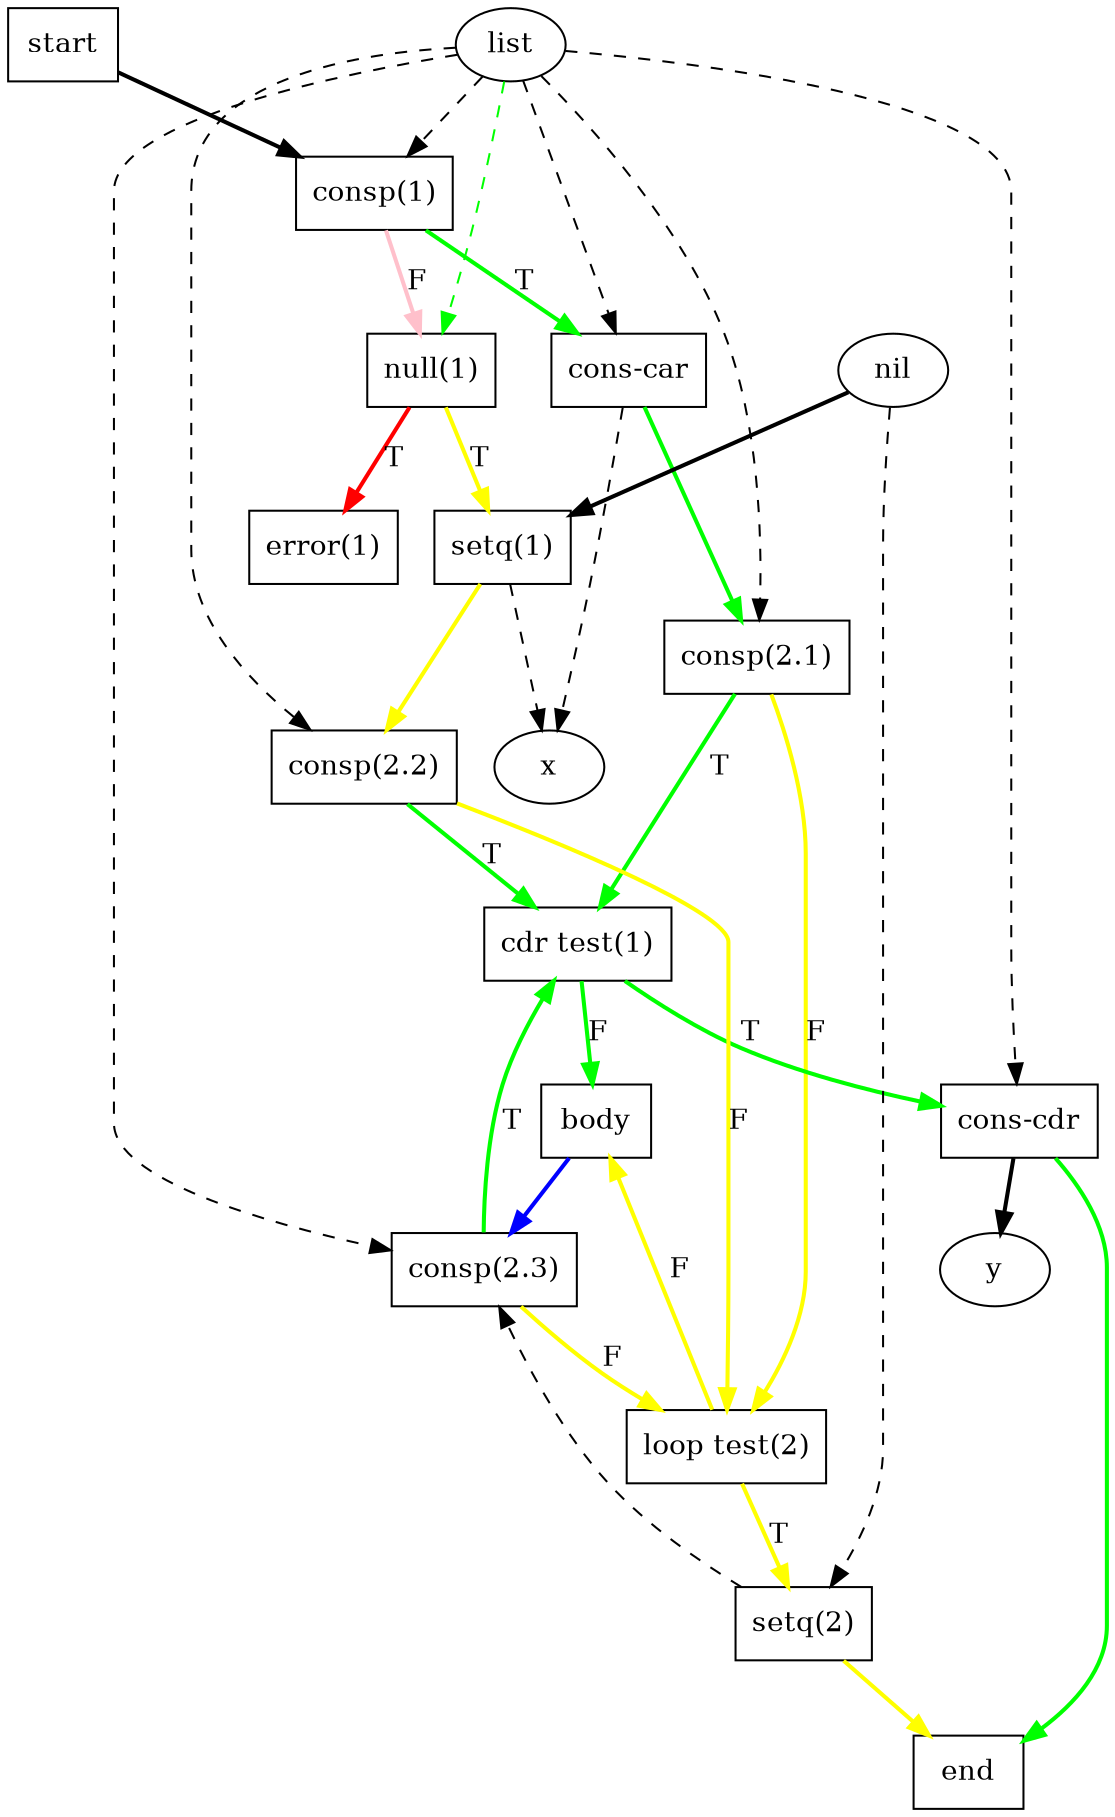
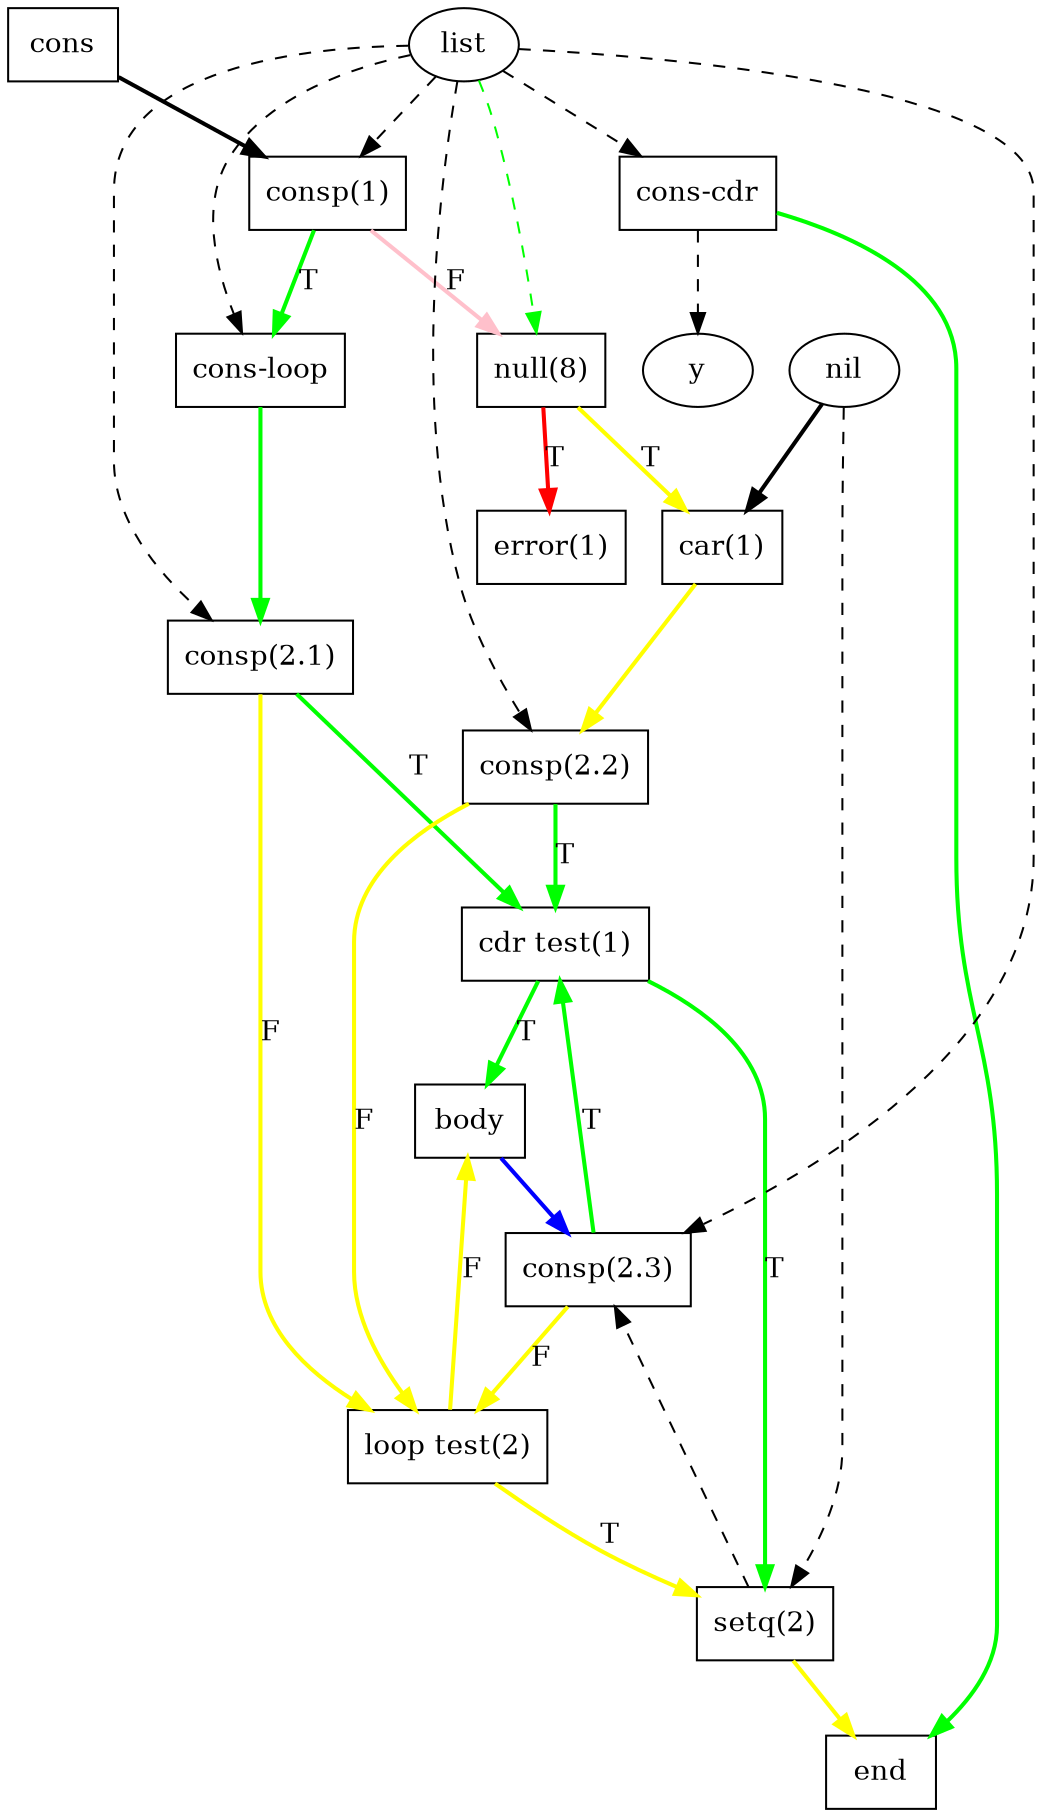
node "start": label "start" -> "cons"
node "null(1)": label "null(1)" -> "null(8)"
node "cons-car": label "cons-car" -> "cons-loop"
node "setq(1)": label "setq(1)" -> "car(1)"
node "x": removed
edge "cdr test(1)" -> "body": label "F" -> "T"
edge "cdr test(1)" -> "cons-cdr": now "cdr test(1)" -> "setq(2)"
edge "cons-cdr" -> "y": style bold -> dashed
